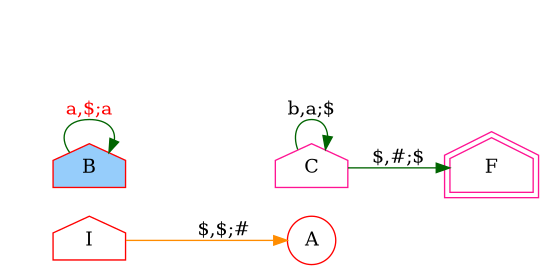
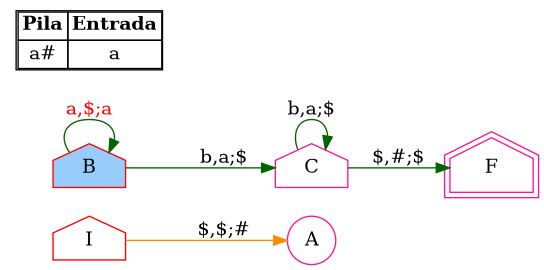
node "Pila": added
edge "B" -> "C": added, label "b,a;$"
node "A": color red -> deeppink
